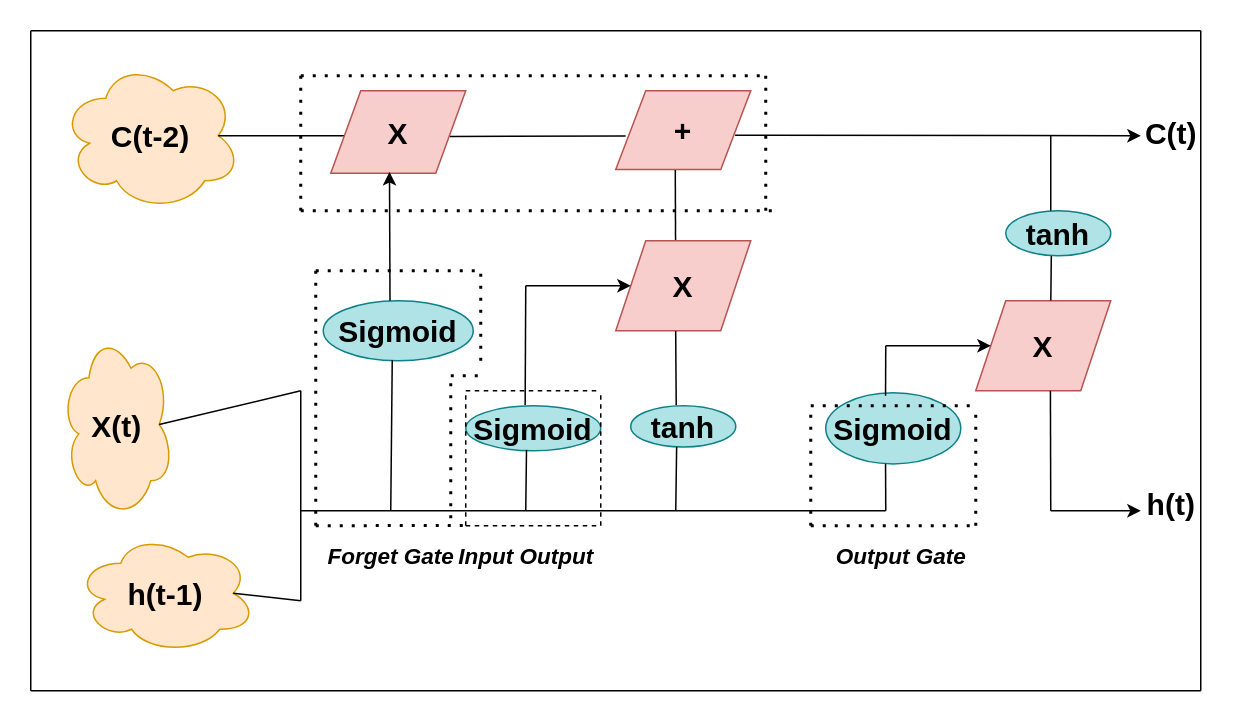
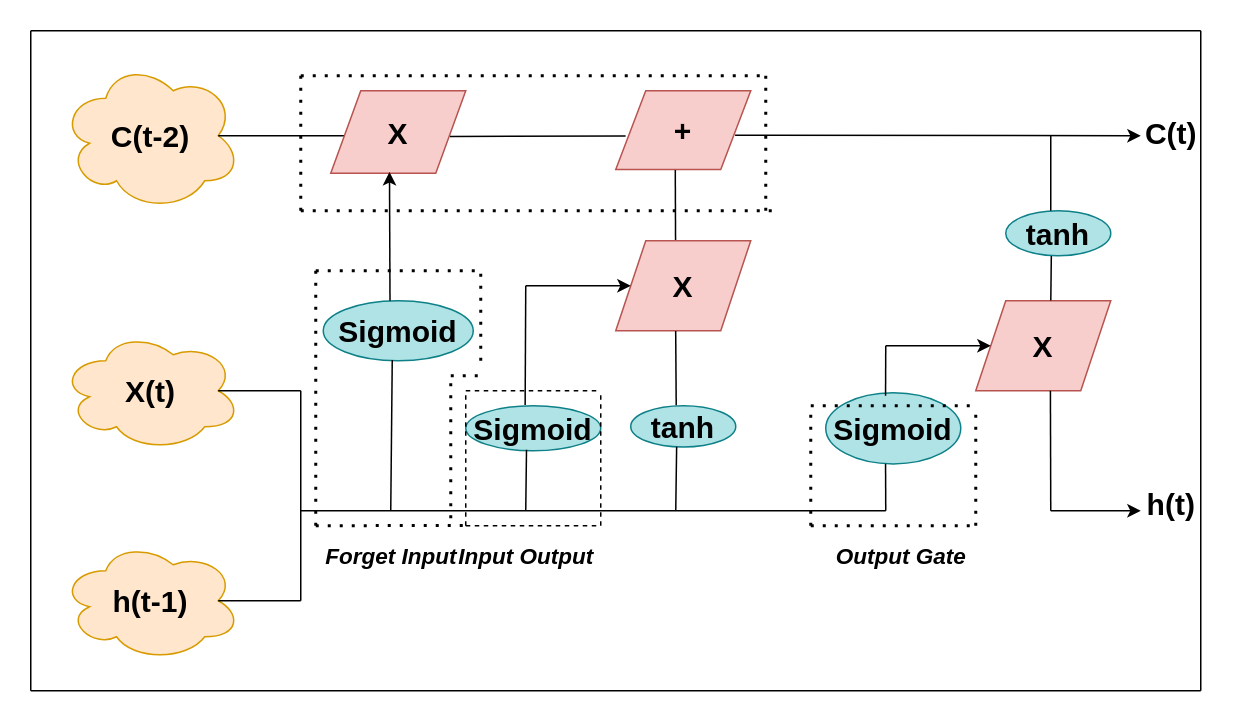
node "X(t)": size 113x188 -> 180x120
node "Forget Gate": label "Forget Gate" -> "Forget Input"
node "h(t-1)": moved (166, 593) -> (151, 601)
